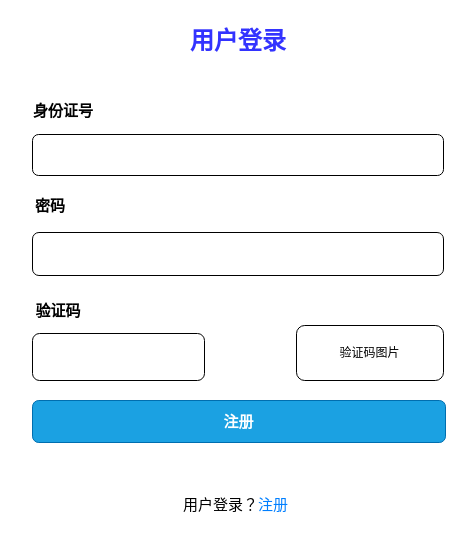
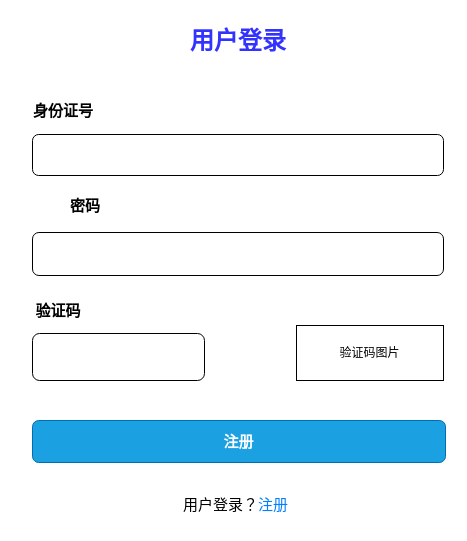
node "密码": moved (51, 206) -> (86, 206)
node "验证码图片": shape rounded rectangle -> rectangle
node "注册": moved (239, 422) -> (239, 442)
